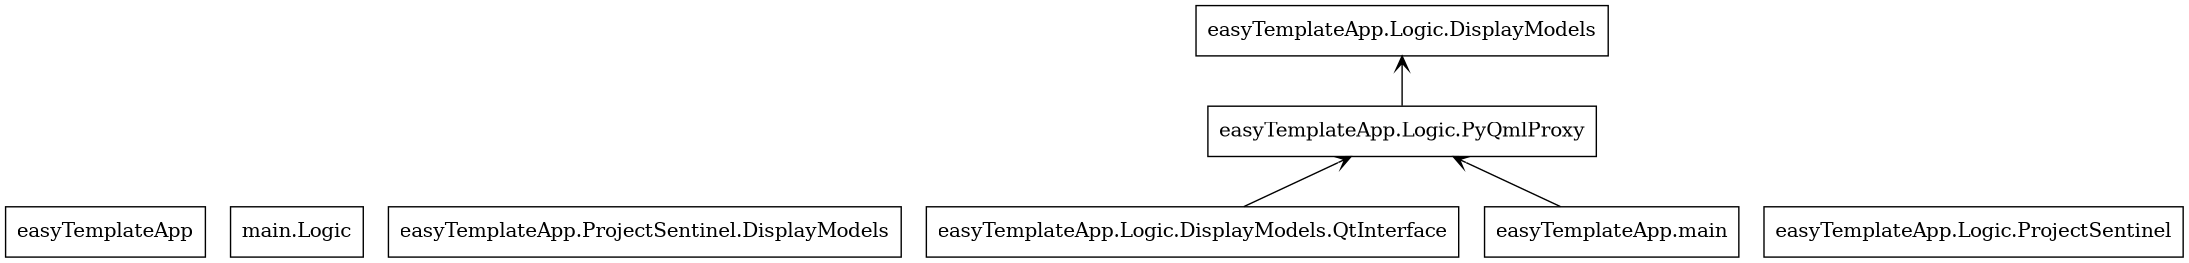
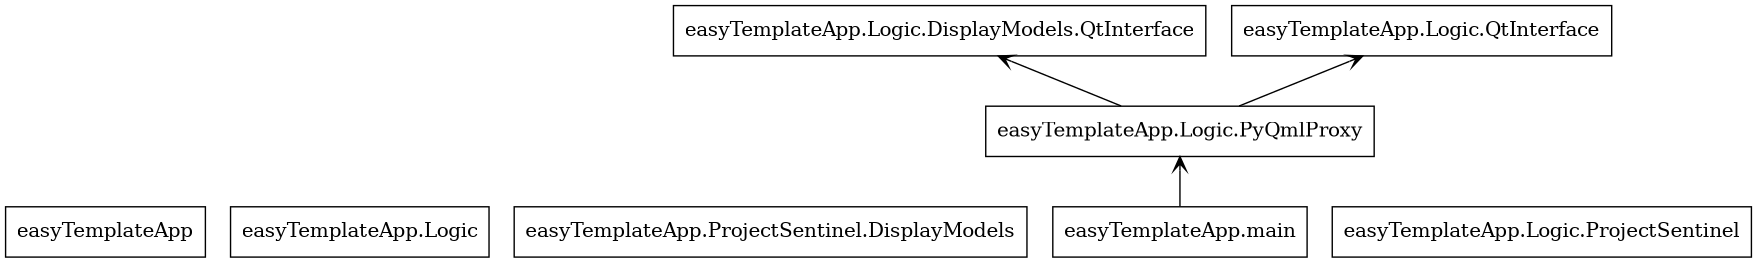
node "easyTemplateApp.Logic.DisplayModels": label "easyTemplateApp.Logic.DisplayModels" -> "easyTemplateApp.Logic.QtInterface"
edge "easyTemplateApp.Logic.DisplayModels.QtInterface" -> "easyTemplateApp.Logic.PyQmlProxy": reversed
node "main.Logic": label "main.Logic" -> "easyTemplateApp.Logic"
